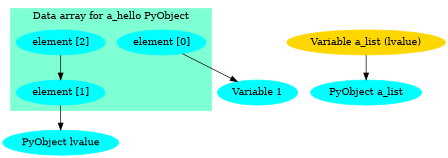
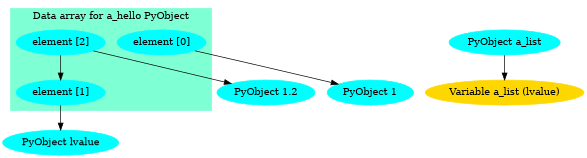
edge "Variable a_list (lvalue)" -> "PyObject a_list": reversed
node "Variable 1": label "Variable 1" -> "PyObject 1"
node "PyObject 1.2": added
